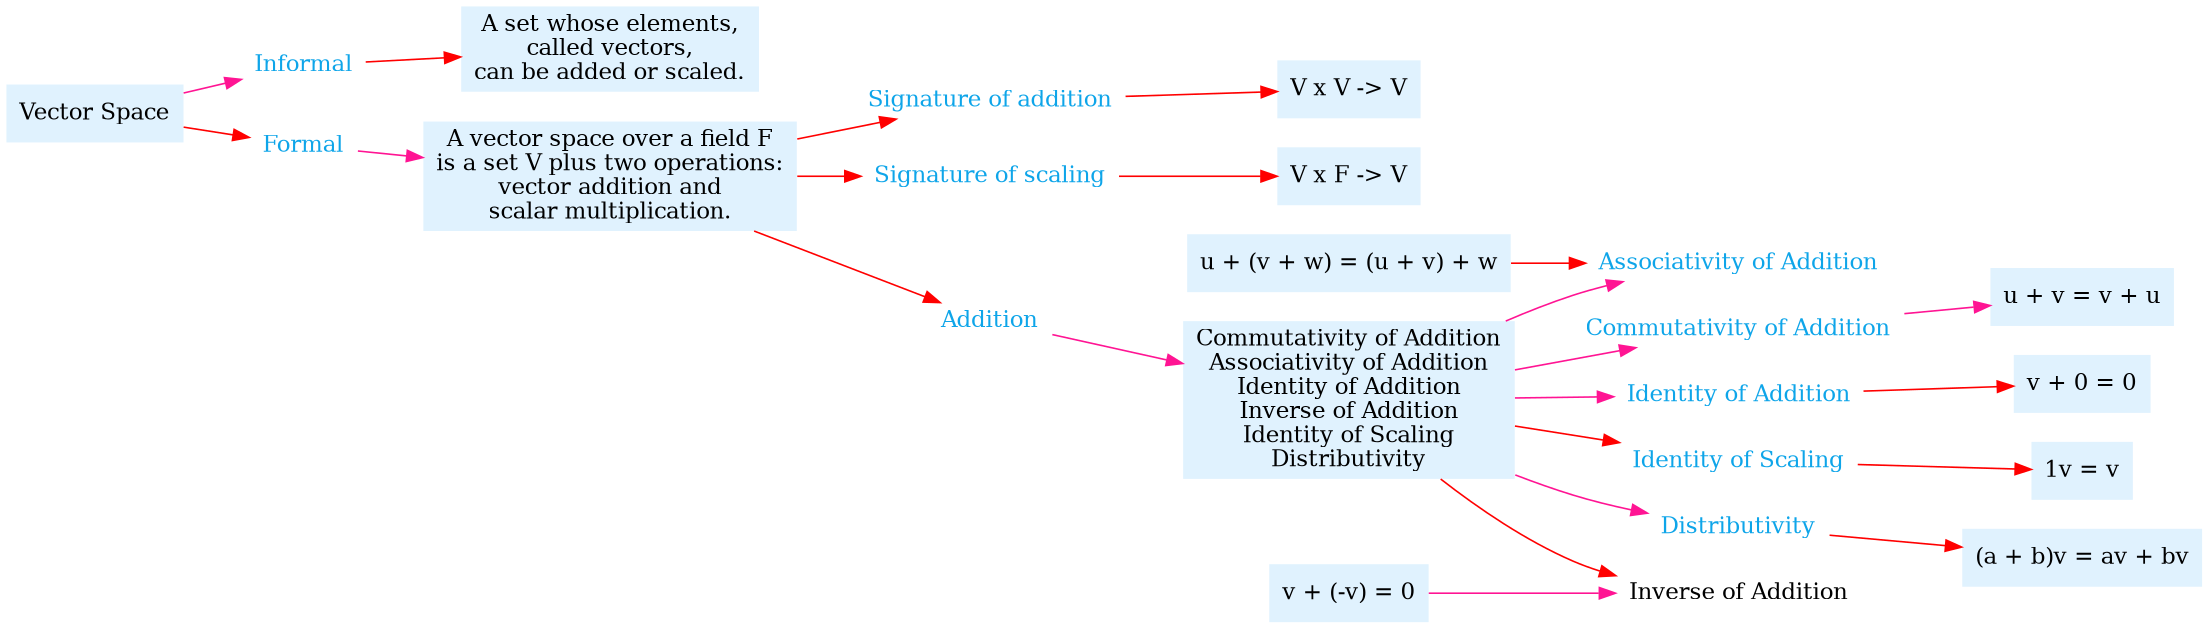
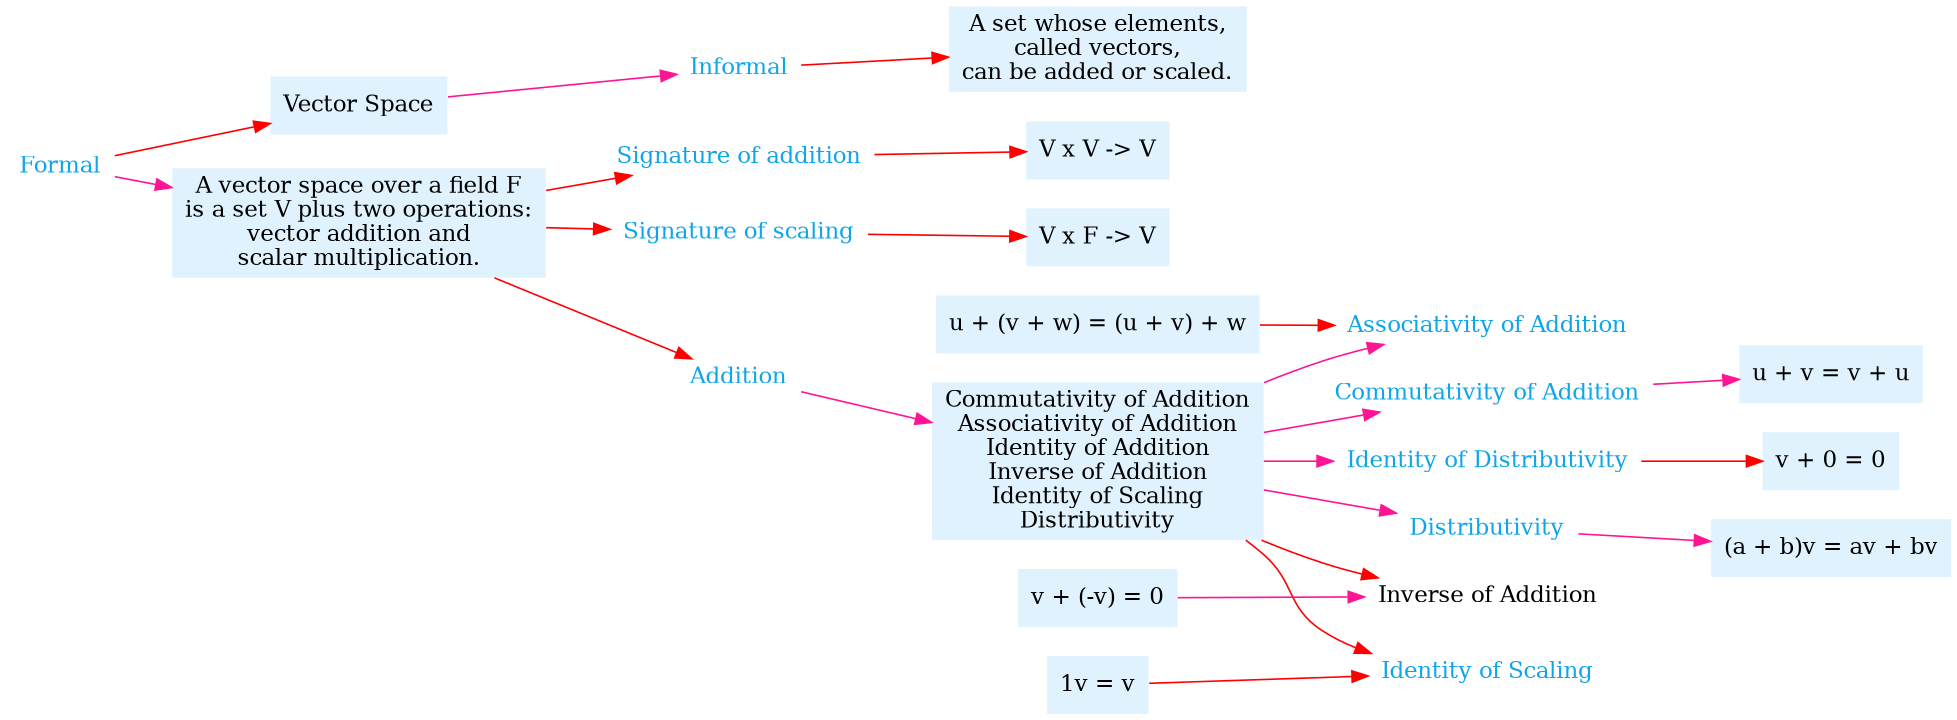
edge "Vector Space" -> "Formal": reversed
node "Identity of Addition": label "Identity of Addition" -> "Identity of Distributivity"
edge "Identity of Scaling" -> "1v = v": reversed
edge "Distributivity" -> "(a + b)v = av + bv": color red -> deeppink
